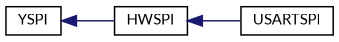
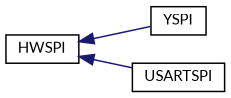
edge "HWSPI" -> "YSPI": reversed
